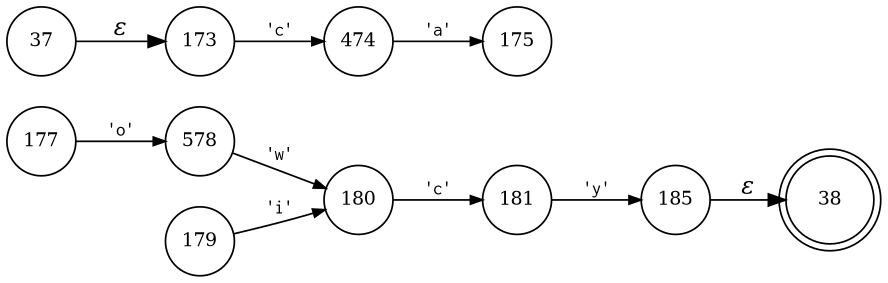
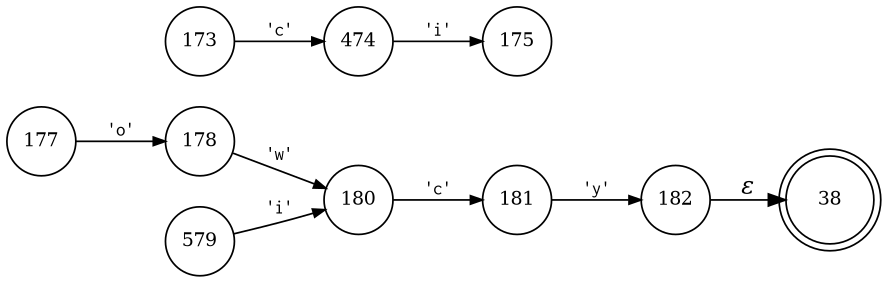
edge "474" -> "175": label "'a'" -> "'i'"
node "37": removed
node "578": label "578" -> "178"
node "185": label "185" -> "182"
node "179": label "179" -> "579"
